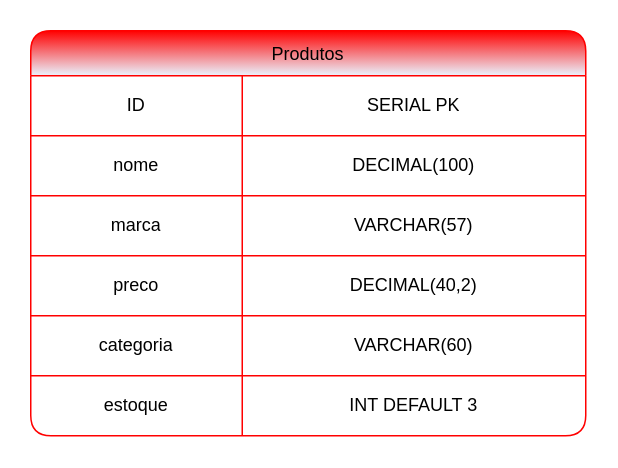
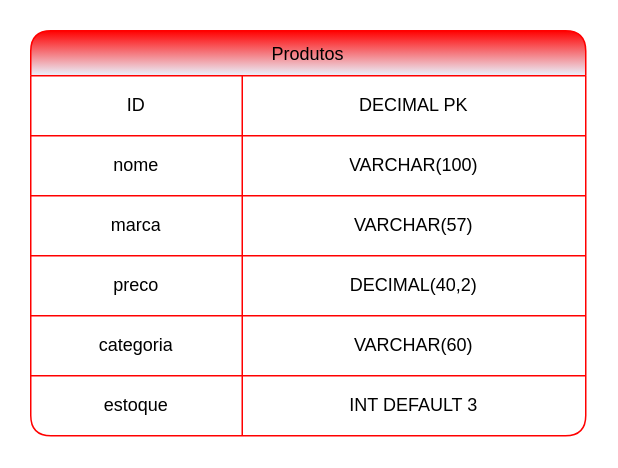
node "SERIAL PK": label "SERIAL PK" -> "DECIMAL PK"
node "DECIMAL(100)": label "DECIMAL(100)" -> "VARCHAR(100)"
